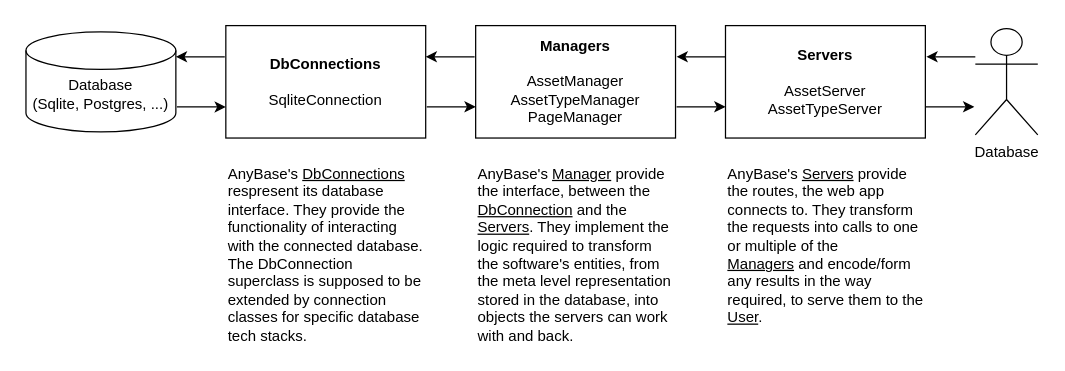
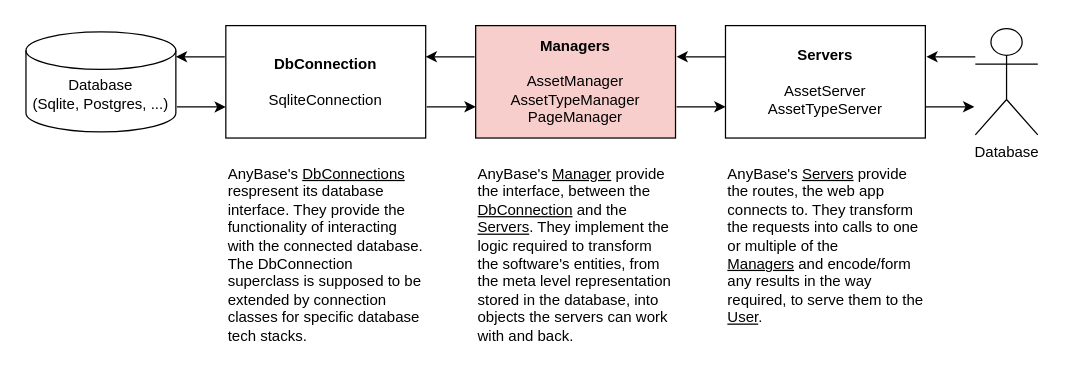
node "DbConnections SqliteConnection": label "DbConnections SqliteConnection" -> "DbConnection SqliteConnection"
node "Managers AssetManager AssetTypeManager PageManager": fillcolor #ffffff -> #f8cecc
